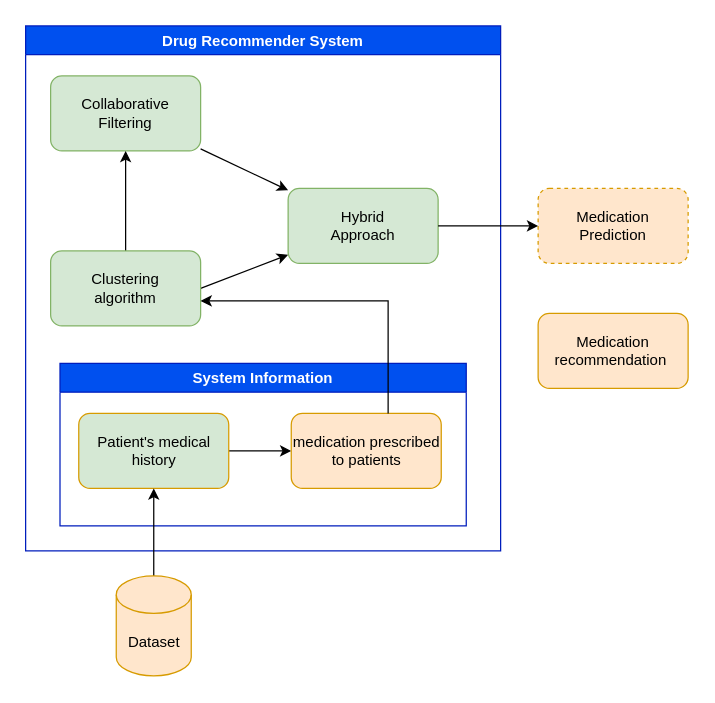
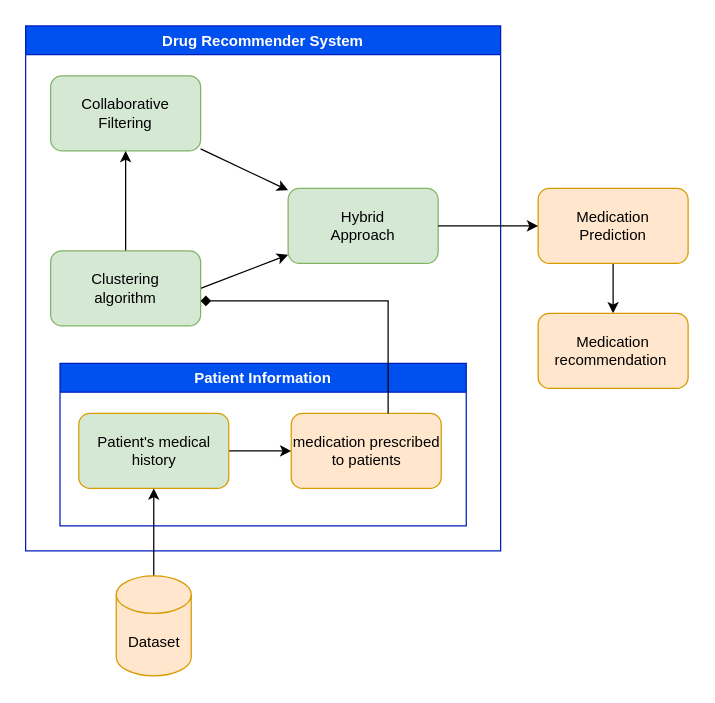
node "Medication Prediction": style dashed -> solid
edge "Medication Prediction" -> "Medication recommendation": added
edge "medication prescribed to patients" -> "Clustering algorithm": arrowhead classic -> diamond
node "System Information": label "System Information" -> "Patient Information"
